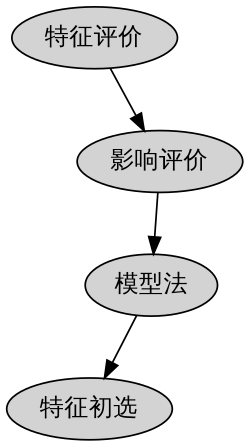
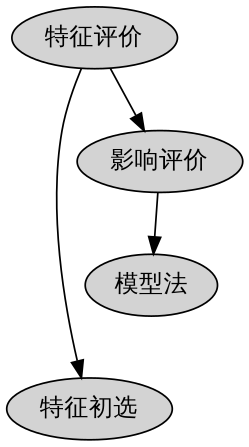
edge "模型法" -> "特征初选": now "特征评价" -> "特征初选"
